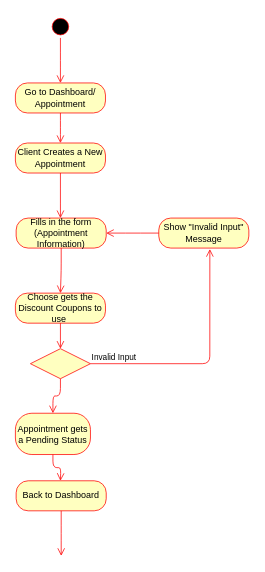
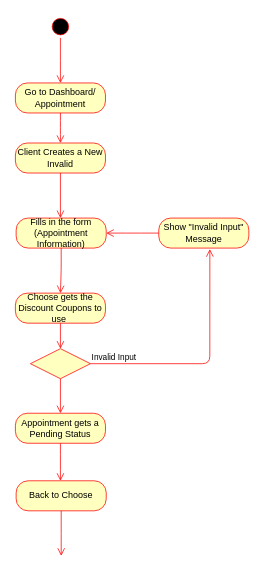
node "Client Creates a New Appointment": label "Client Creates a New Appointment" -> "Client Creates a New Invalid"
node "Appointment gets a Pending Status": size 75x41 -> 90x30
node "Back to Dashboard": label "Back to Dashboard" -> "Back to Choose"
